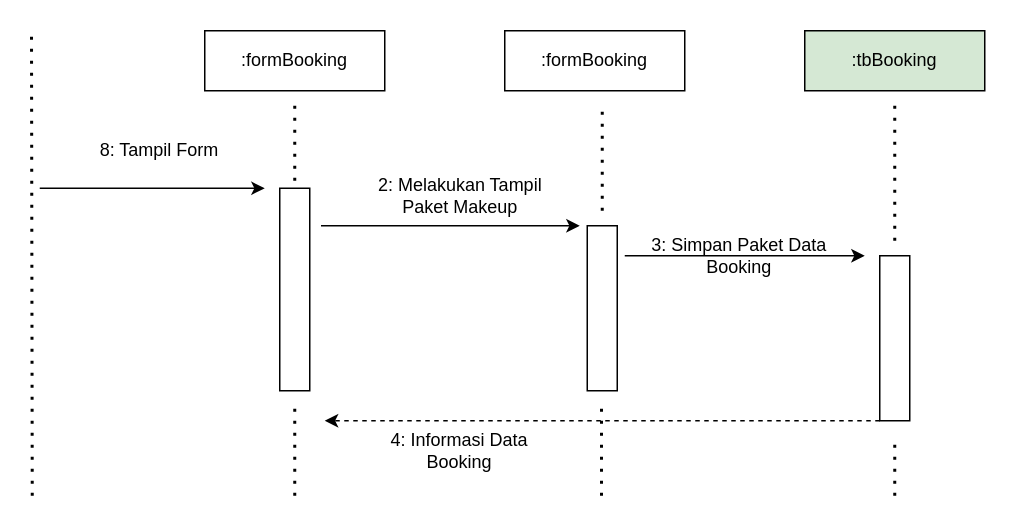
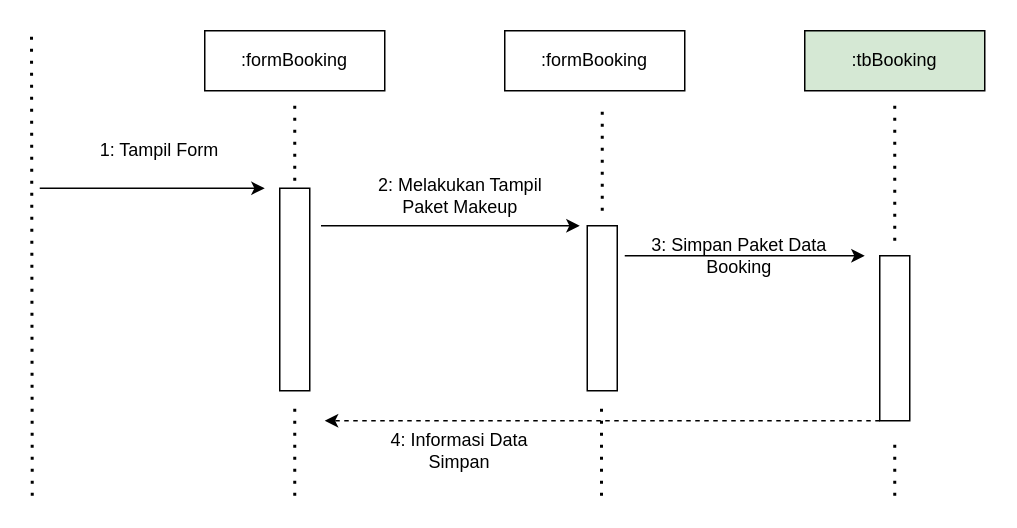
node "8: Tampil Form": label "8: Tampil Form" -> "1: Tampil Form"
node "4: Informasi Data Booking": label "4: Informasi Data Booking" -> "4: Informasi Data Simpan"
